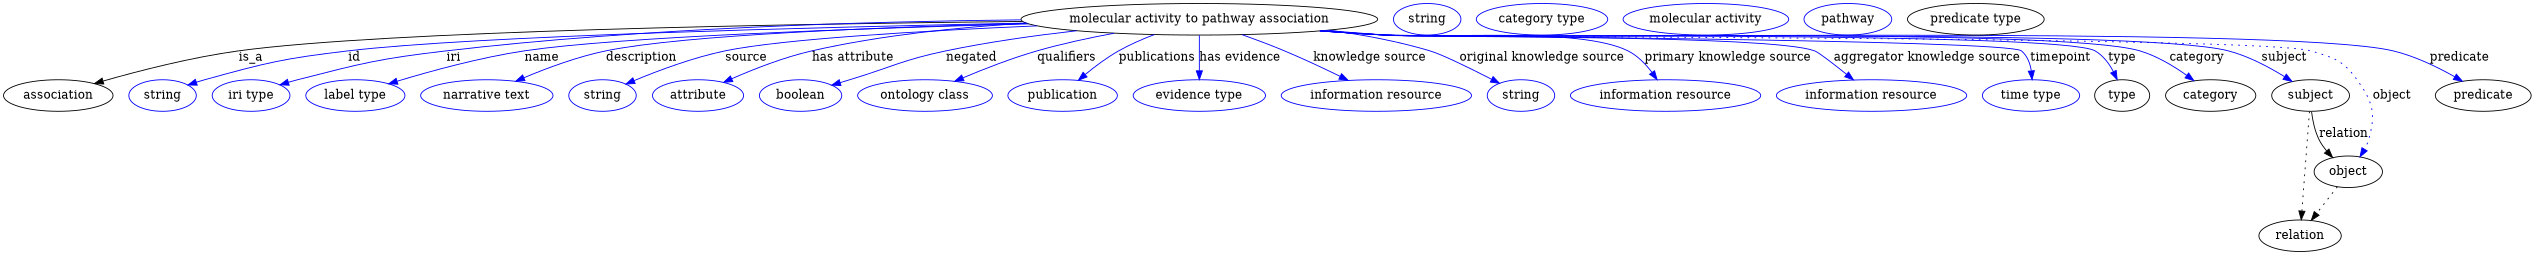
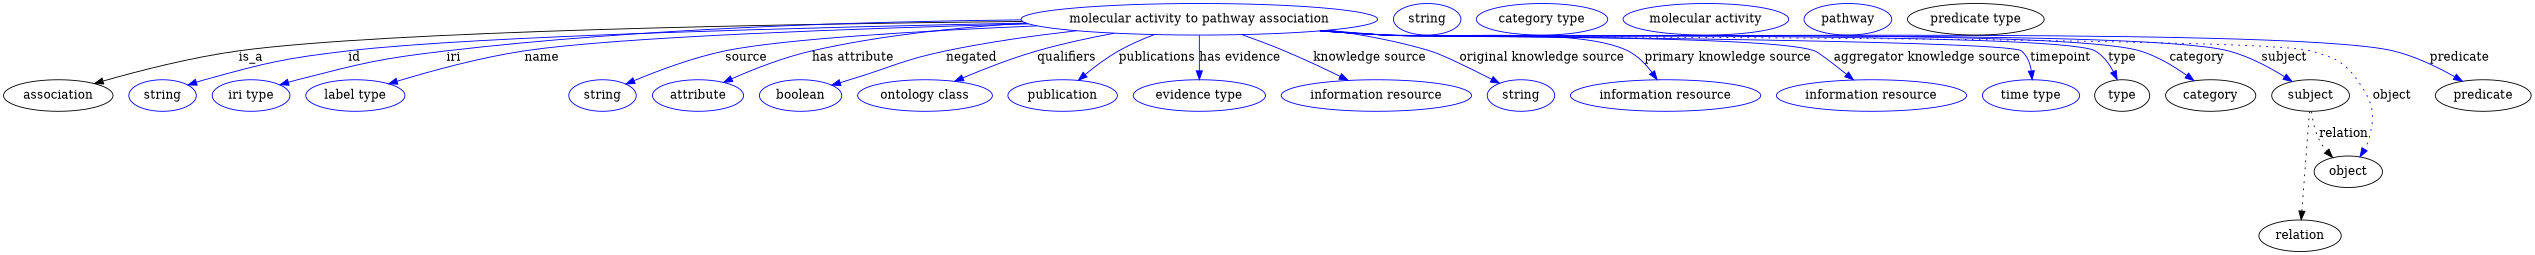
node "molecular activity to pathway association": color black -> blue
node "narrative text": removed
edge "subject" -> "object": style solid -> dotted
edge "object" -> "relation": removed
